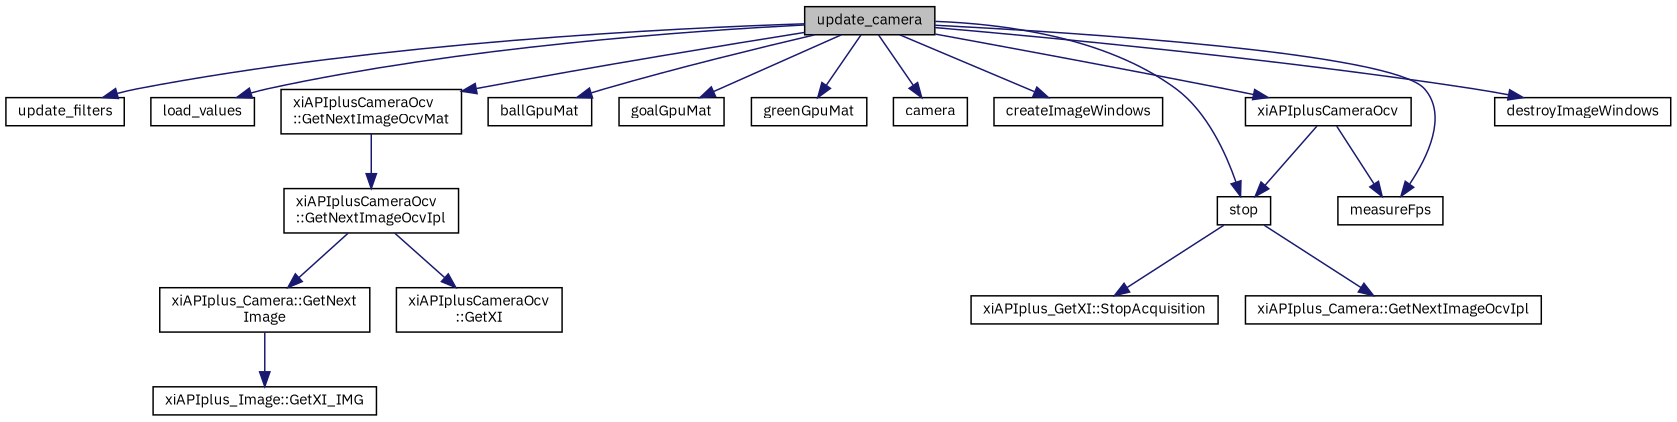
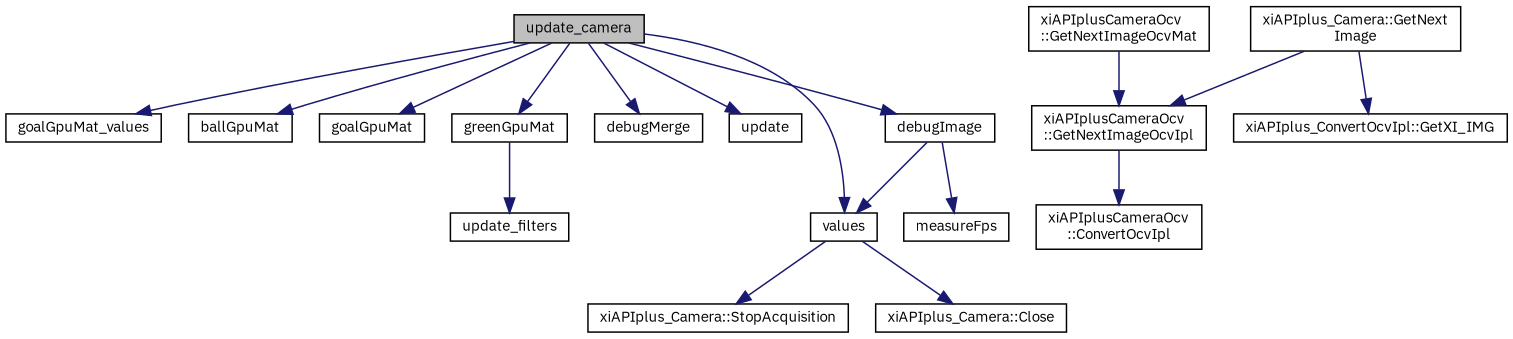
edge "update_camera" -> "update_filters": now "greenGpuMat" -> "update_filters"
edge "update_camera" -> "measureFps": removed
edge "update_camera" -> "xiAPIplusCameraOcv ::GetNextImageOcvMat": removed
node "load_values": label "load_values" -> "goalGpuMat_values"
node "camera": label "camera" -> "debugMerge"
node "createImageWindows": label "createImageWindows" -> "update"
node "xiAPIplusCameraOcv": label "xiAPIplusCameraOcv" -> "debugImage"
node "destroyImageWindows": removed
node "stop": label "stop" -> "values"
edge "xiAPIplusCameraOcv ::GetNextImageOcvIpl" -> "xiAPIplus_Camera::GetNext Image": reversed
node "xiAPIplusCameraOcv ::GetXI": label "xiAPIplusCameraOcv ::GetXI" -> "xiAPIplusCameraOcv ::ConvertOcvIpl"
node "xiAPIplus_GetXI::StopAcquisition": label "xiAPIplus_GetXI::StopAcquisition" -> "xiAPIplus_Camera::StopAcquisition"
node "xiAPIplus_Camera::GetNextImageOcvIpl": label "xiAPIplus_Camera::GetNextImageOcvIpl" -> "xiAPIplus_Camera::Close"
node "xiAPIplus_Image::GetXI_IMG": label "xiAPIplus_Image::GetXI_IMG" -> "xiAPIplus_ConvertOcvIpl::GetXI_IMG"
